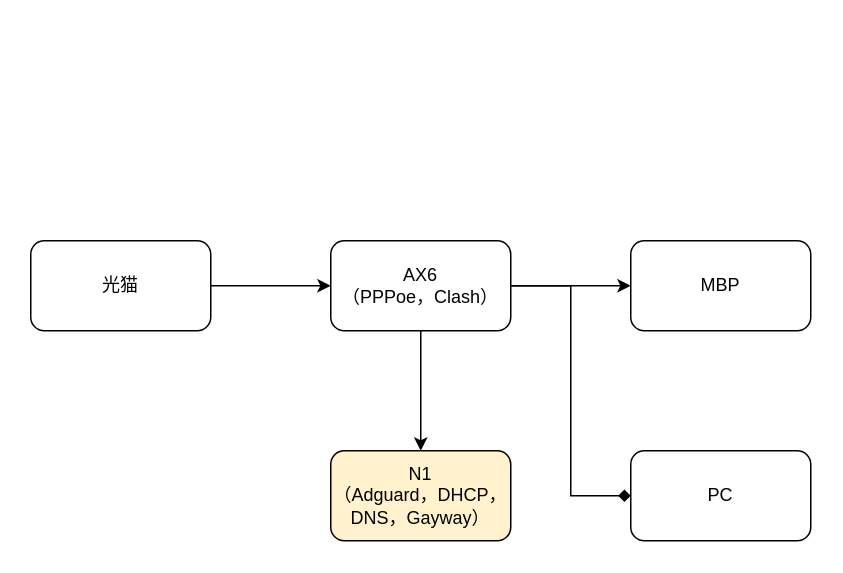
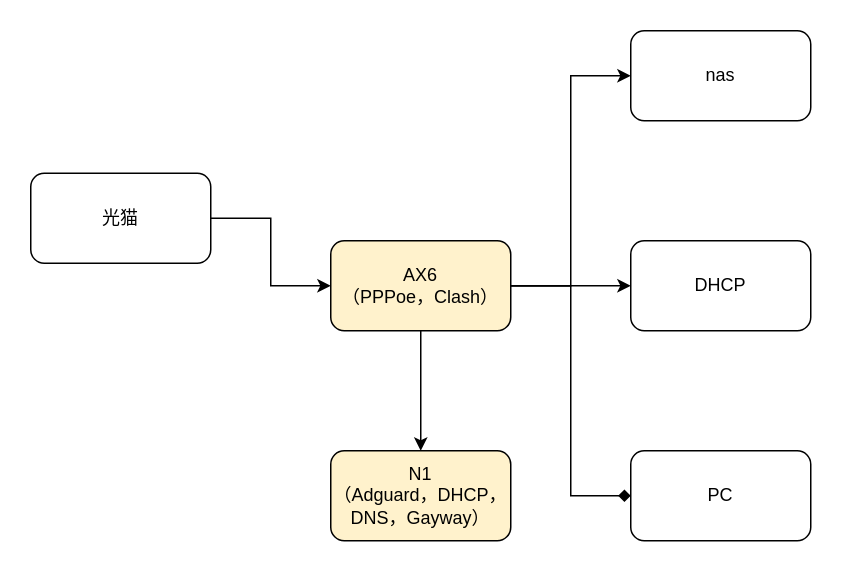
node "nas": added
edge "AX6 （PPPoe，Clash）" -> "nas": added
node "光猫": moved (121, 286) -> (121, 218)
node "AX6 （PPPoe，Clash）": fillcolor #ffffff -> #fff2cc
node "MBP": label "MBP" -> "DHCP"
